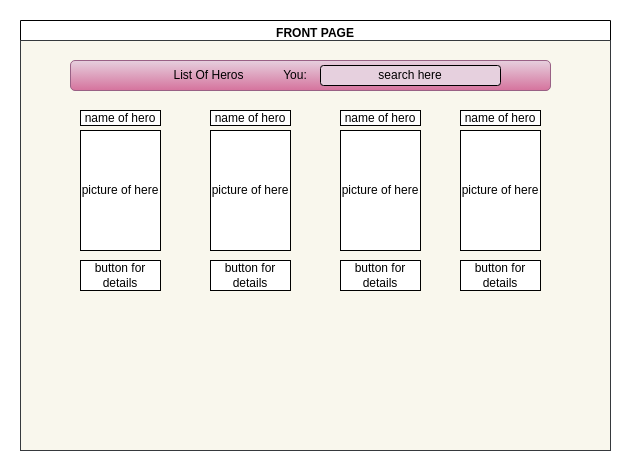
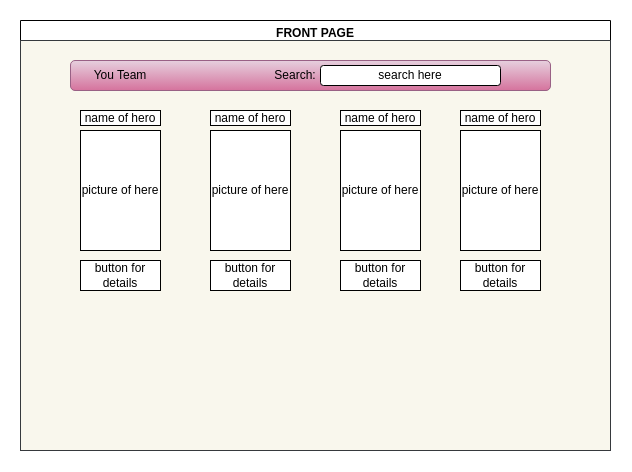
node "You Team": added
node "List Of Heros": removed
node "You:": label "You:" -> "Search:"
node "search here": fillcolor #e6d0de -> #ffffff
